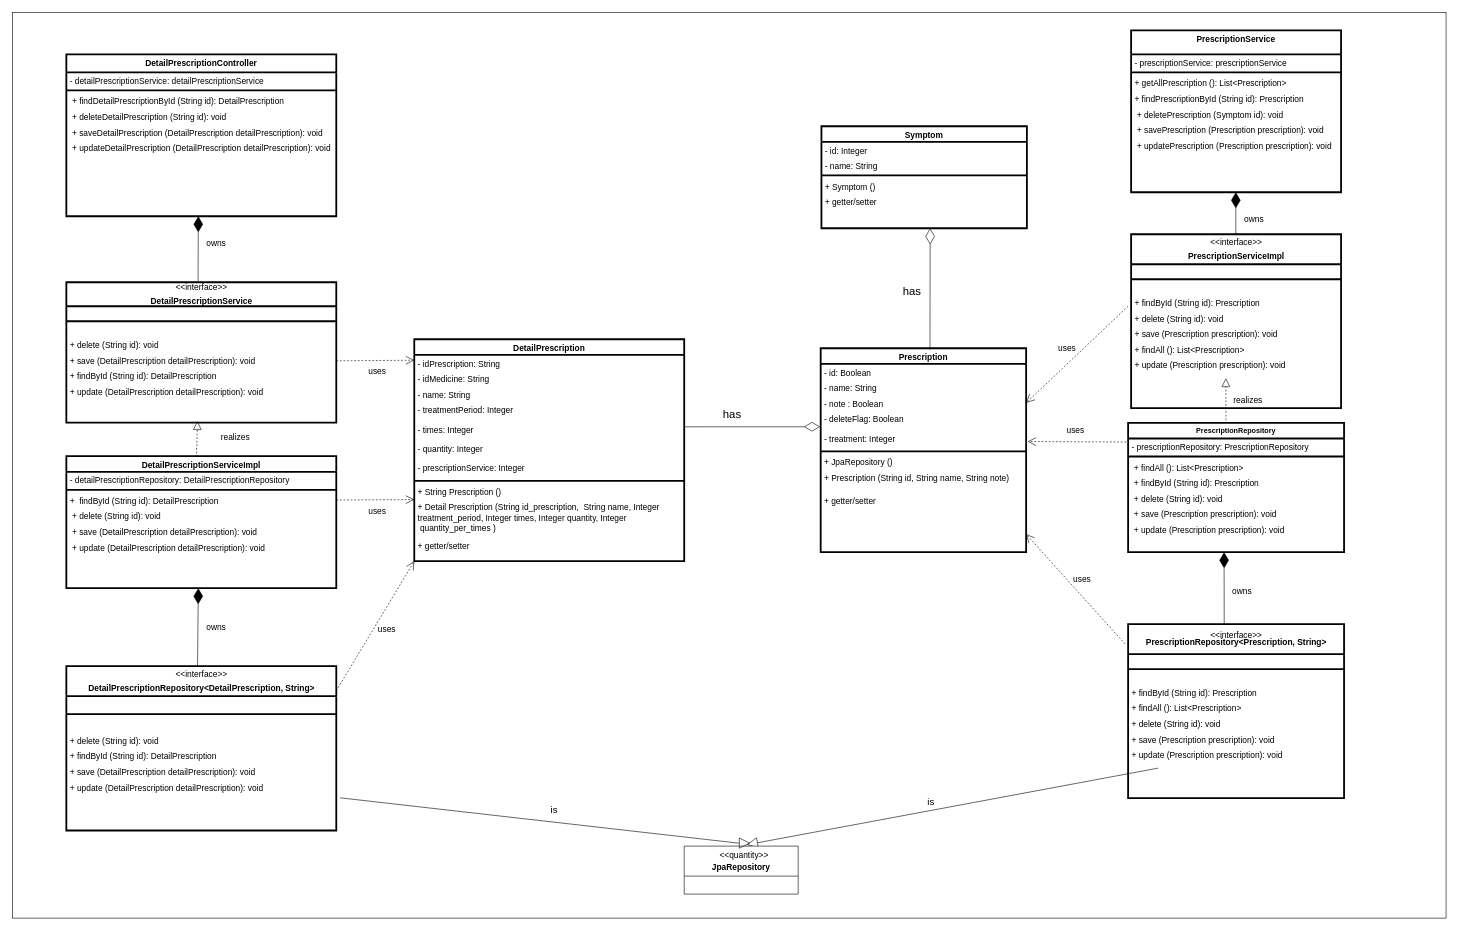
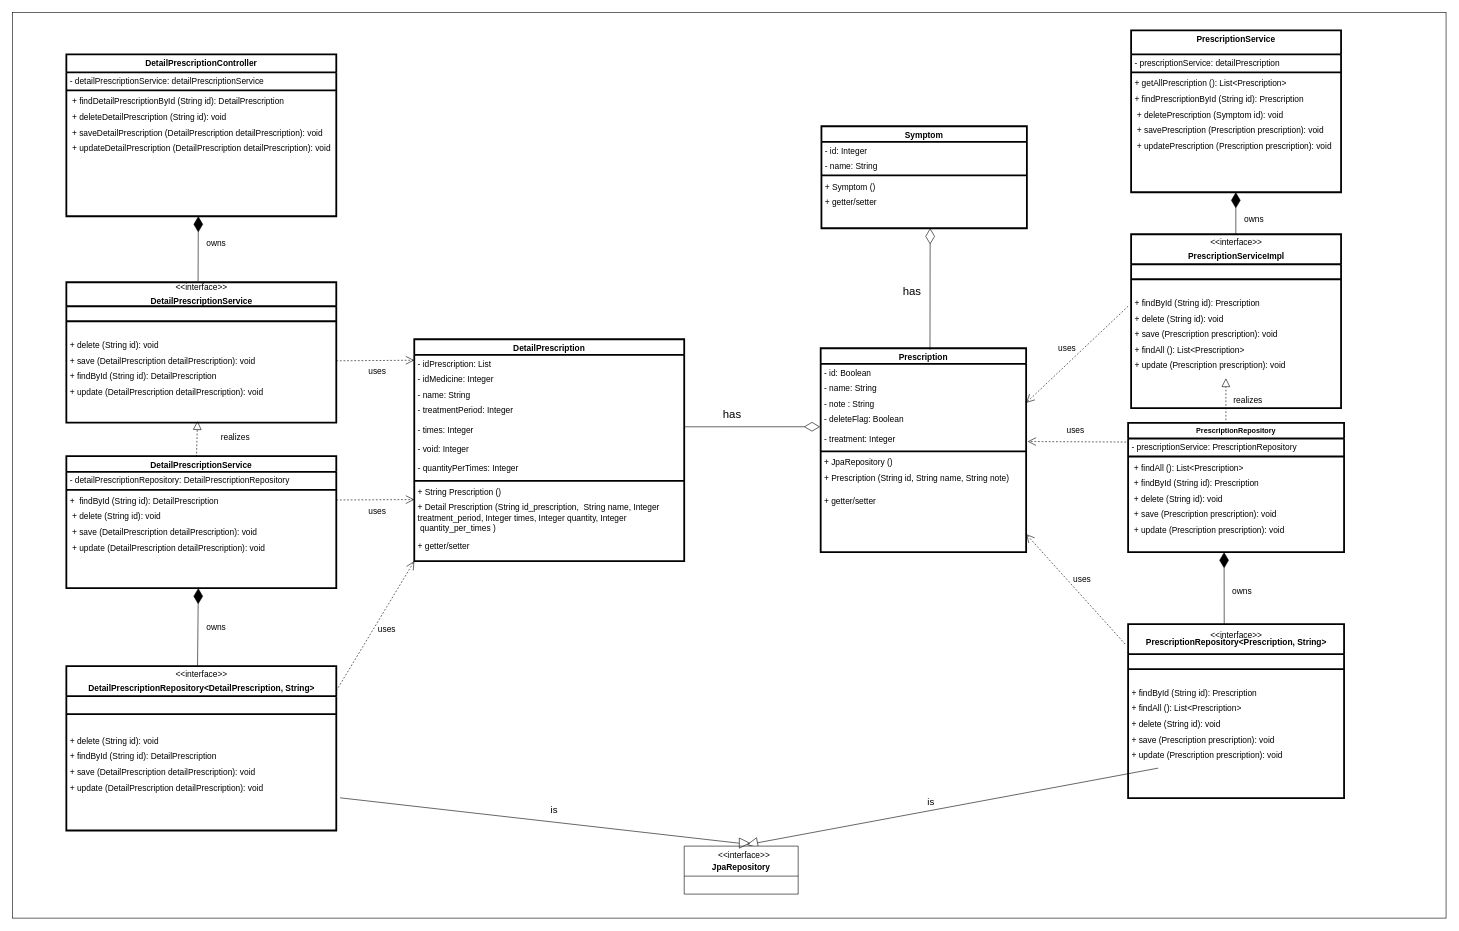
node "- prescriptionService: prescriptionService": label "- prescriptionService: prescriptionService" -> "- prescriptionService: detailPrescription"
node "- idPrescription: String": label "- idPrescription: String" -> "- idPrescription: List"
node "- idMedicine: String": label "- idMedicine: String" -> "- idMedicine: Integer"
node "- note : Boolean": label "- note : Boolean" -> "- note : String"
node "- prescriptionRepository: PrescriptionRepository": label "- prescriptionRepository: PrescriptionRepository" -> "- prescriptionService: PrescriptionRepository"
node "- quantity: Integer": label "- quantity: Integer" -> "- void: Integer"
node "DetailPrescriptionServiceImpl": label "DetailPrescriptionServiceImpl" -> "DetailPrescriptionService"
node "- prescriptionService: Integer": label "- prescriptionService: Integer" -> "- quantityPerTimes: Integer"
node "<<quantity>>": label "<<quantity>>" -> "<<interface>>"
